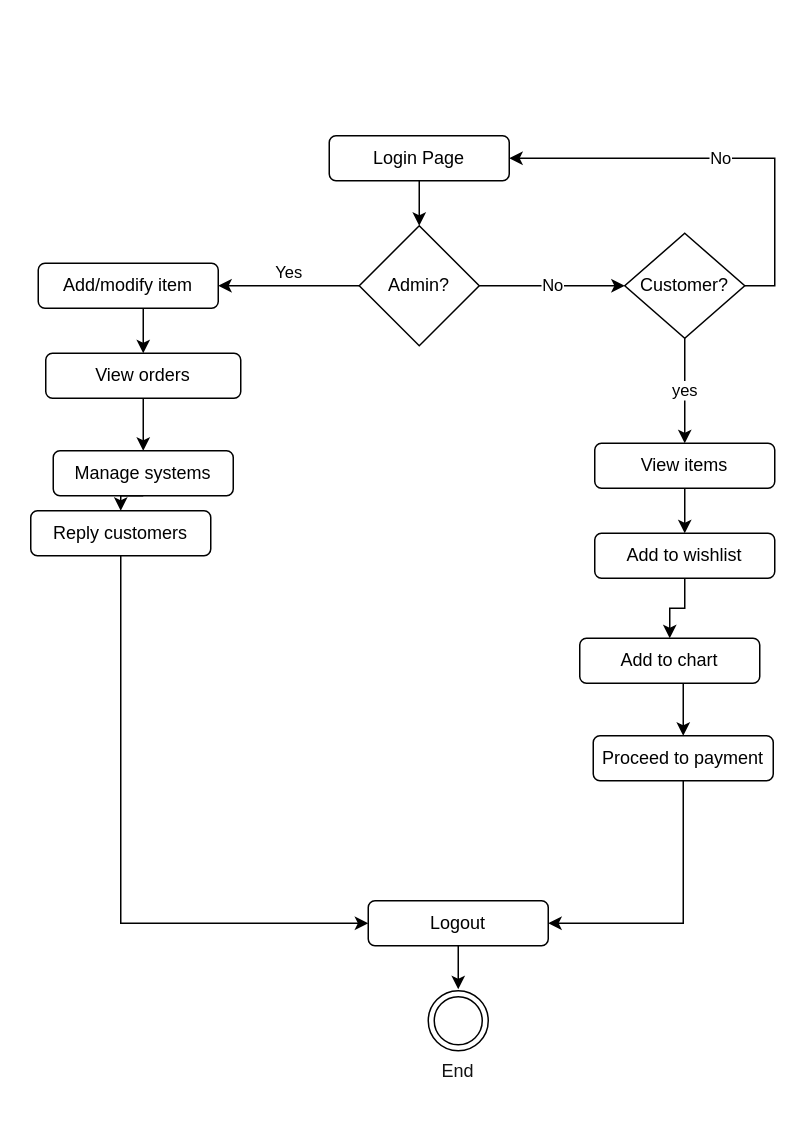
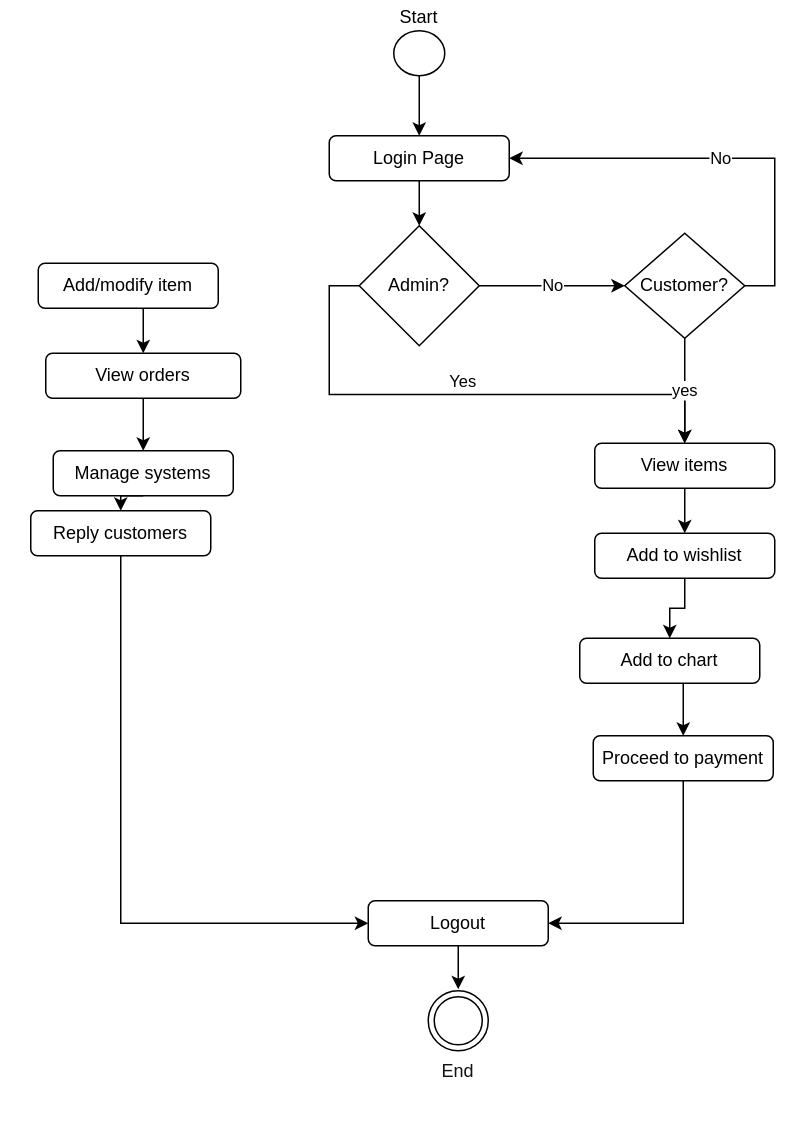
node "Start": added
edge "Start" -> "Login Page": added
edge "Admin?" -> "Add/modify item": now "Admin?" -> "View items"
